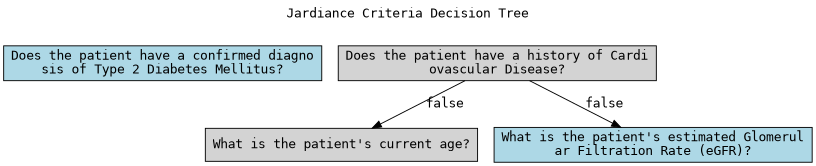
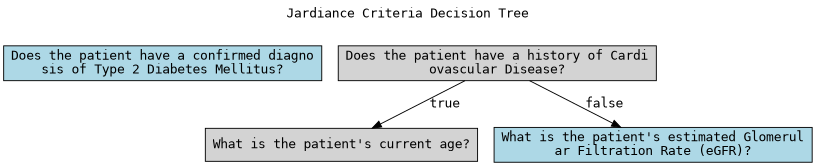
edge "Does the patient have a history of Cardi ovascular Disease?" -> "What is the patient's current age?": label "false" -> "true"
